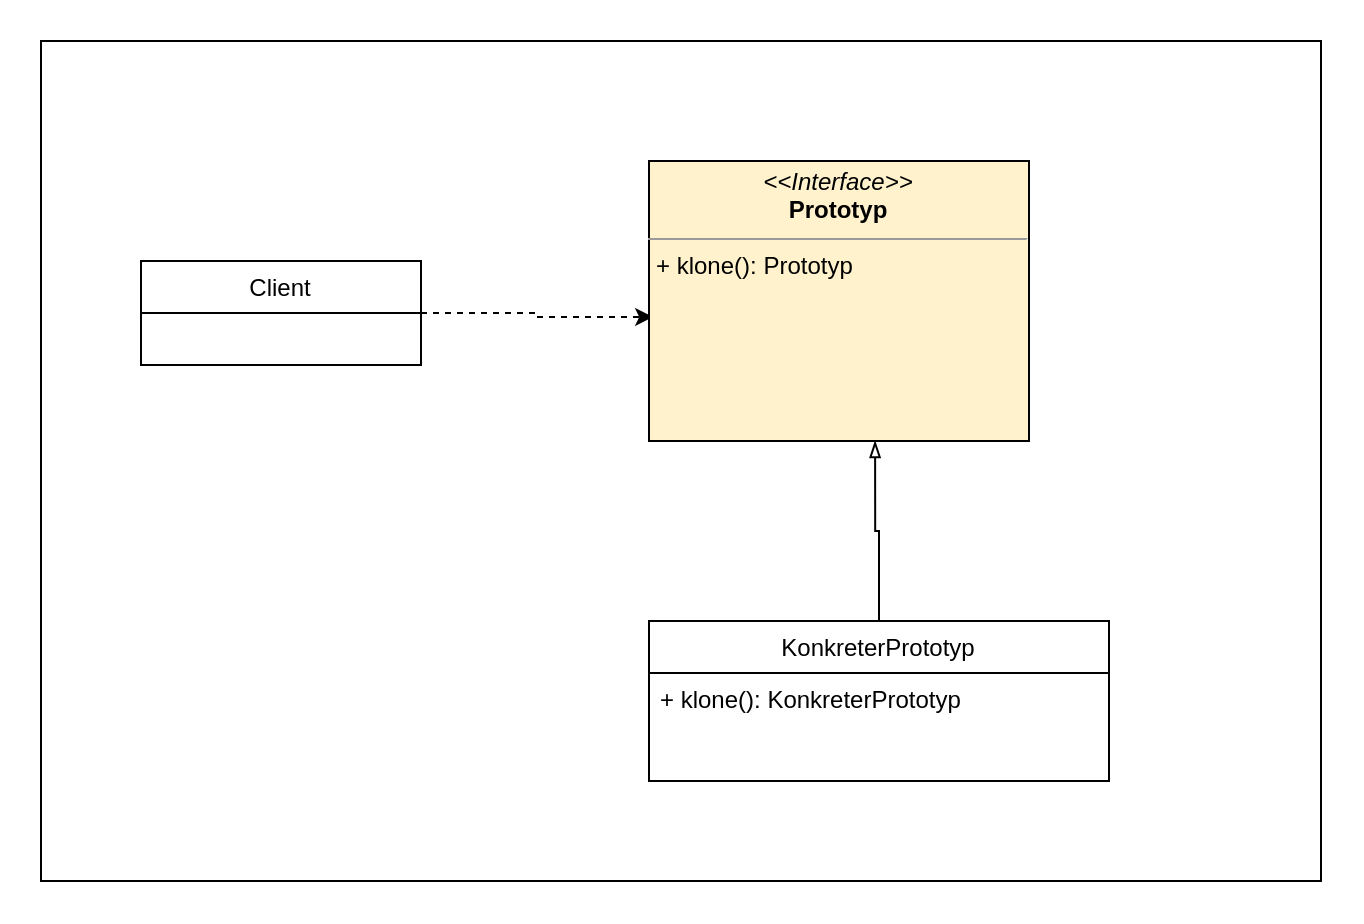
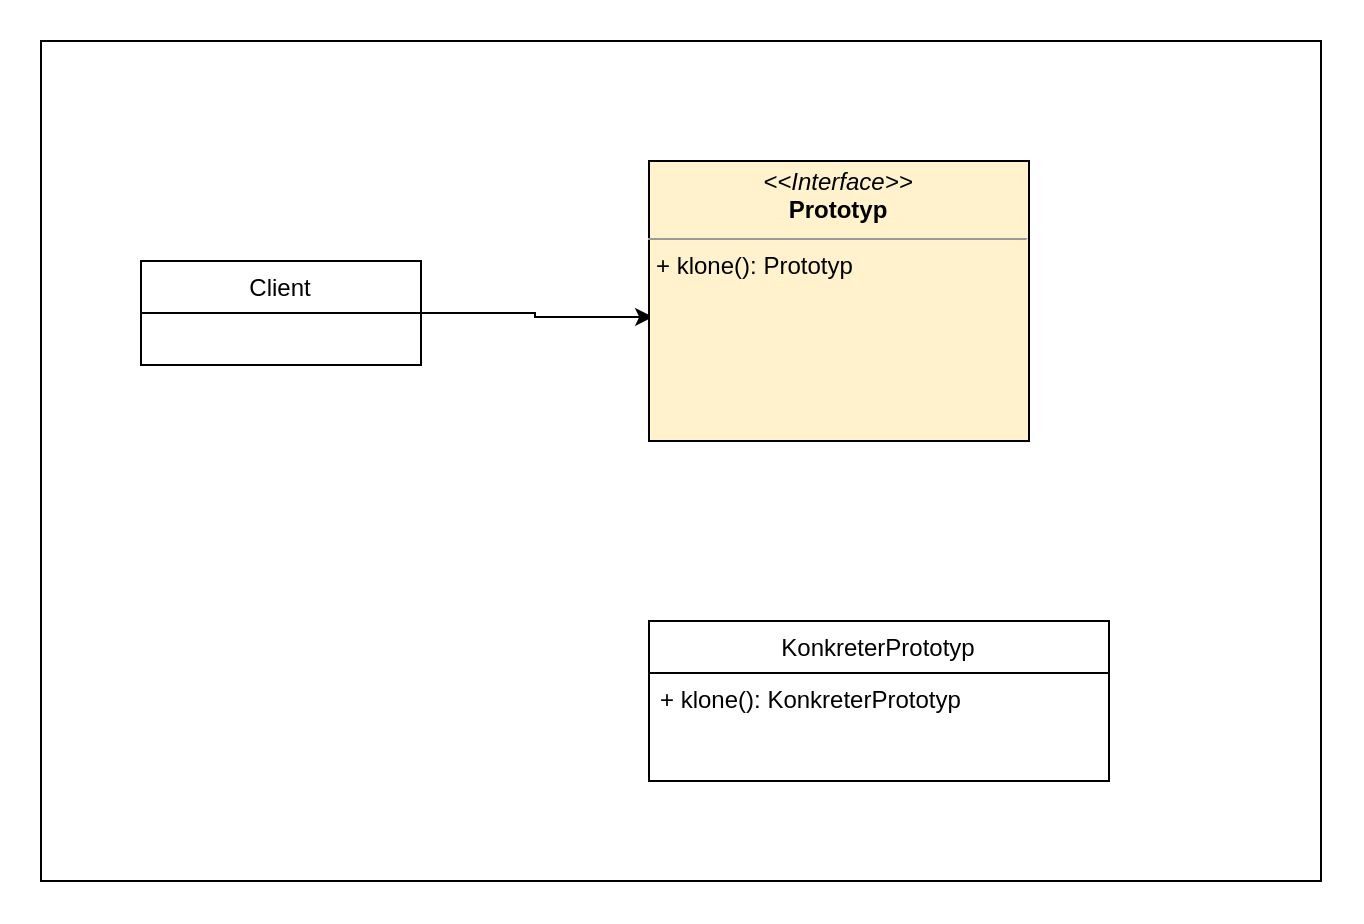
edge "Client" -> "<<Interface>> Prototyp + klone(): Prototyp": style dashed -> solid
edge "KonkreterPrototyp" -> "<<Interface>> Prototyp + klone(): Prototyp": removed
